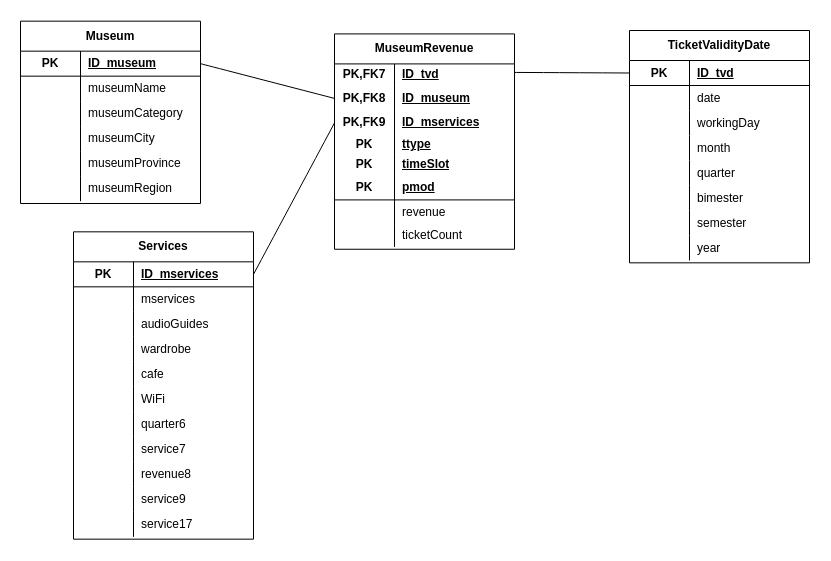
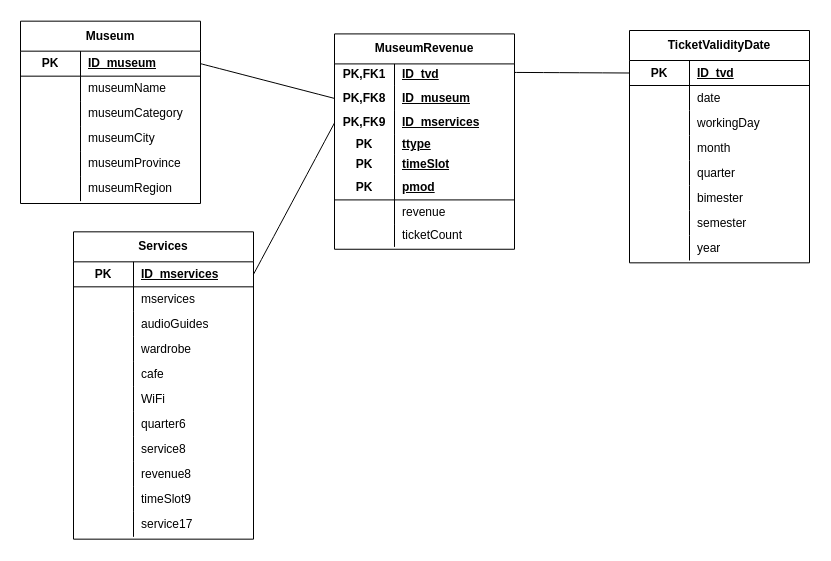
node "PK,FK7": label "PK,FK7" -> "PK,FK1"
node "service7": label "service7" -> "service8"
node "service9": label "service9" -> "timeSlot9"
